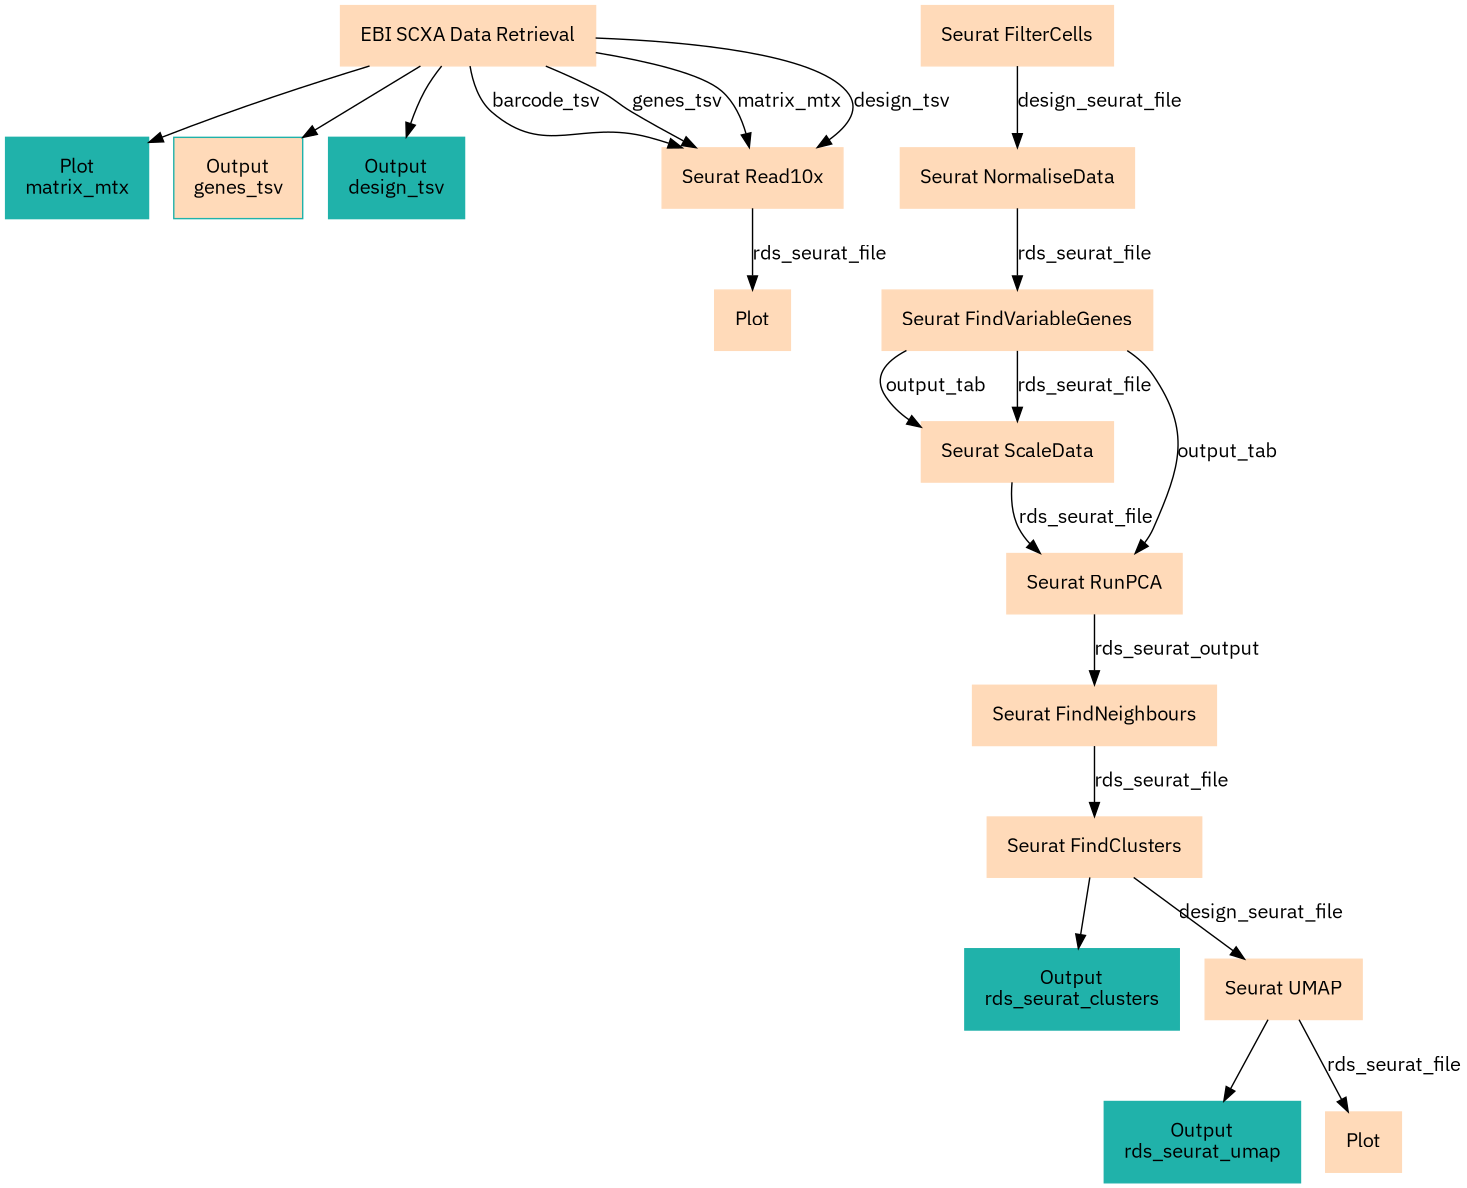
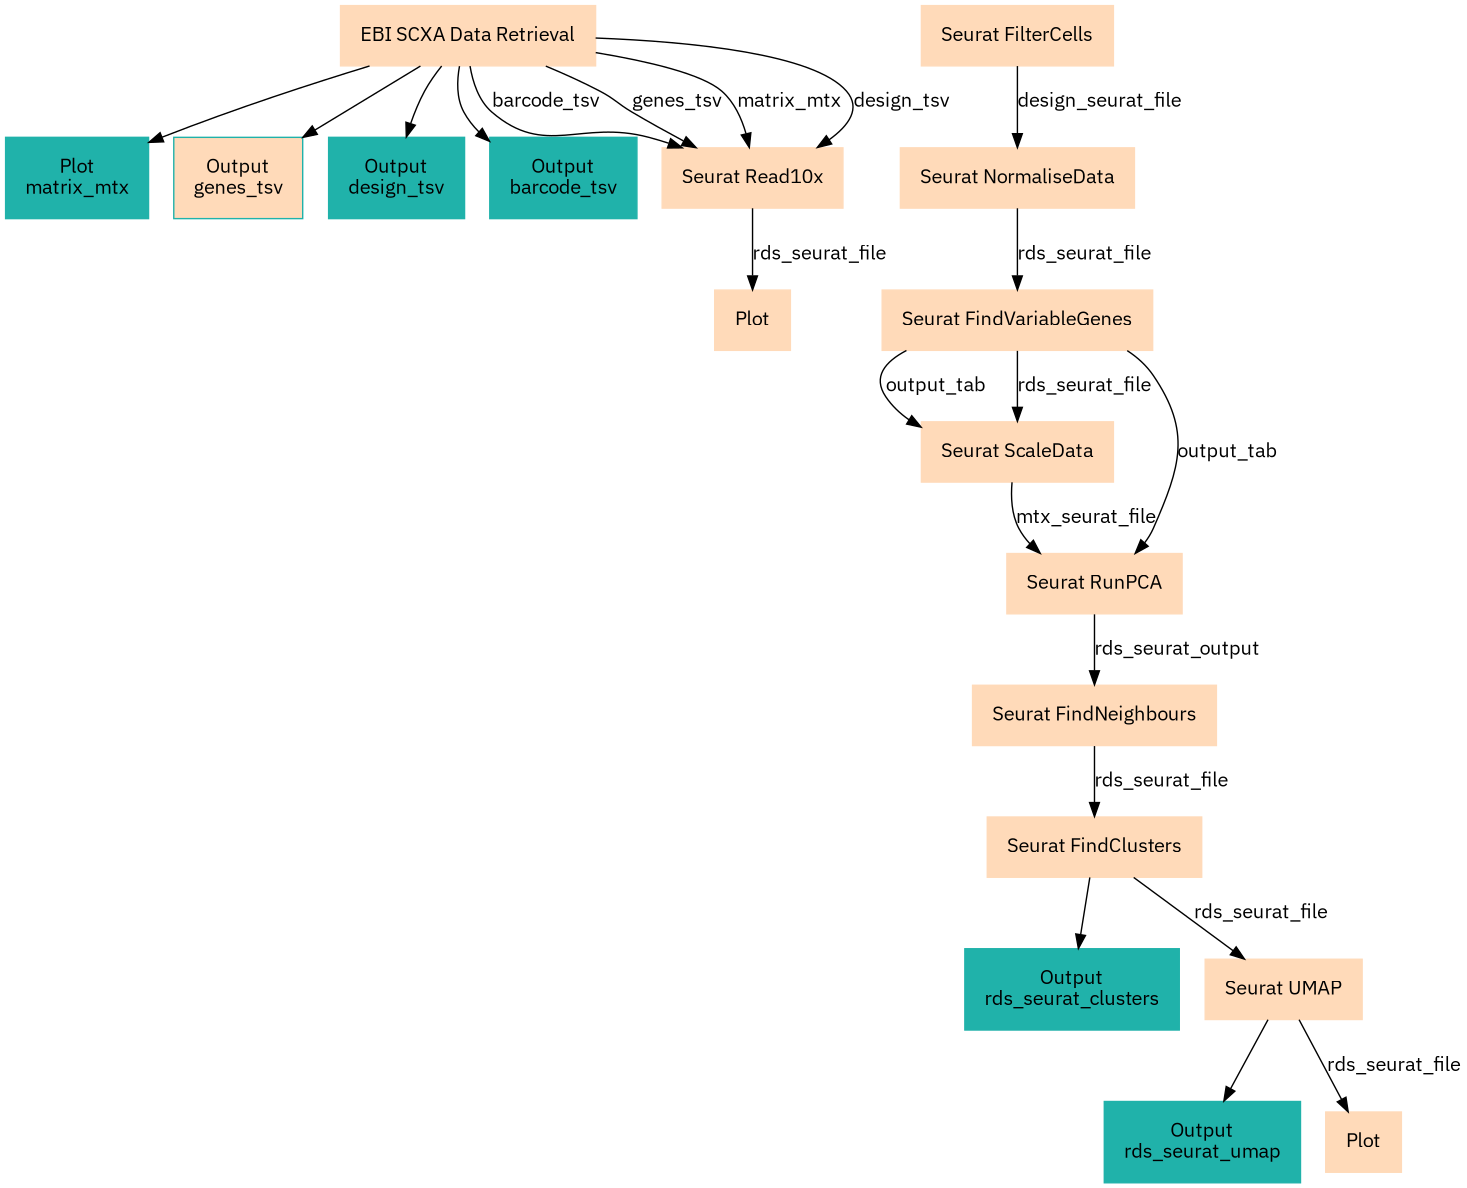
node "Output barcode_tsv": added
edge "Seurat ScaleData" -> "Seurat RunPCA": label "rds_seurat_file" -> "mtx_seurat_file"
edge "Seurat FindClusters" -> "Seurat UMAP": label "design_seurat_file" -> "rds_seurat_file"
